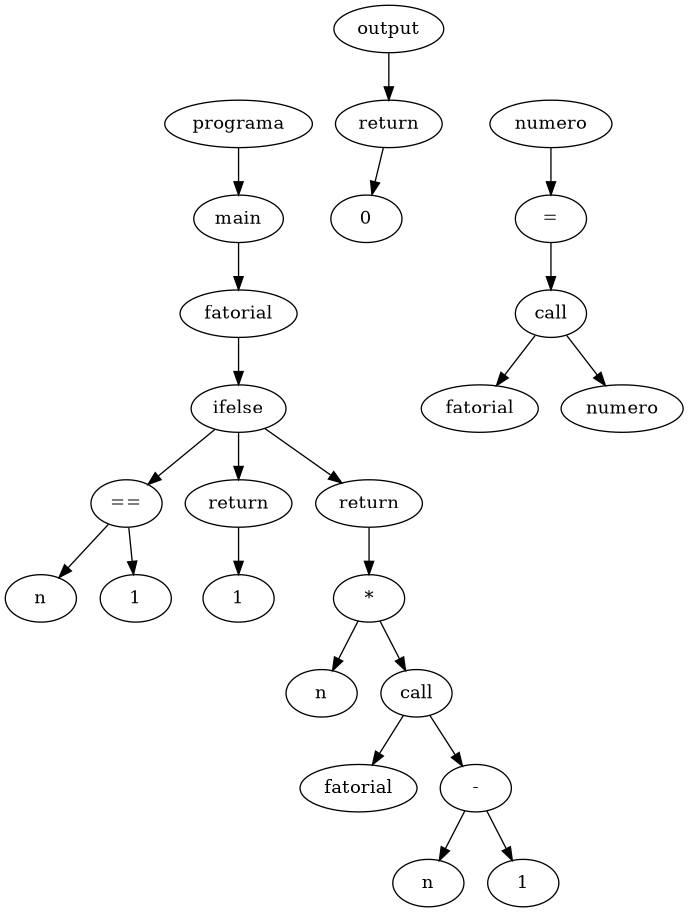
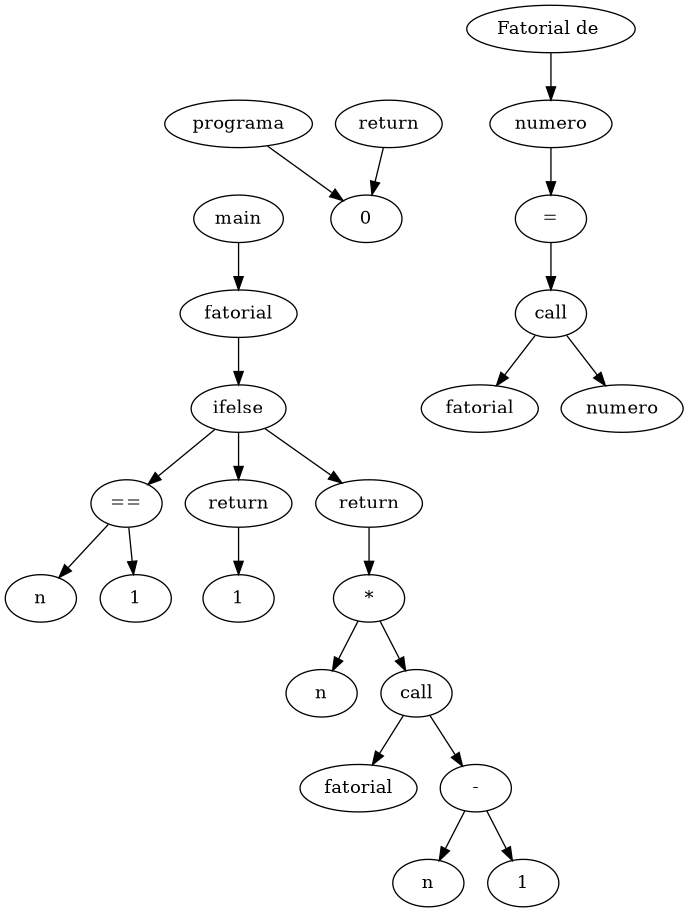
node "output": removed
node "Fatorial de": added
edge "programa" -> "main": now "programa" -> "0"
